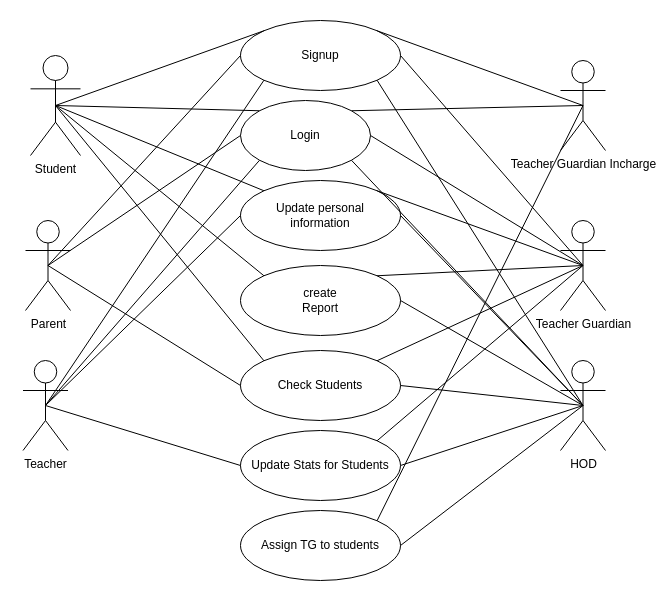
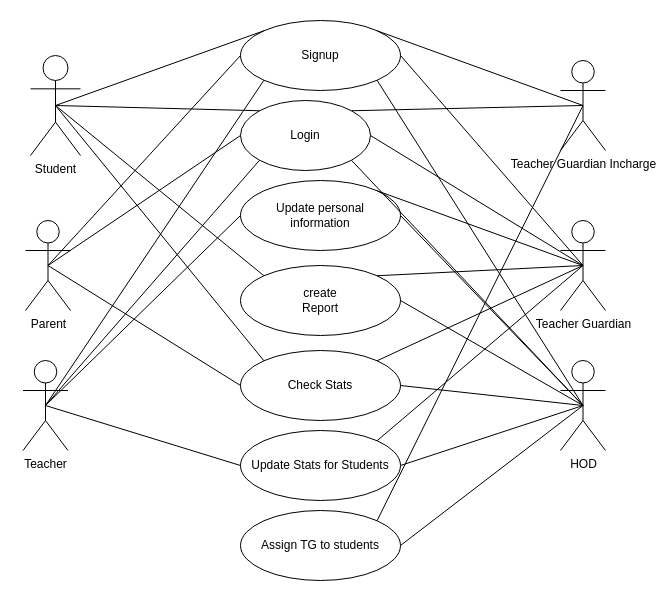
edge "Student" -- "Update personal information": removed
node "Check Students": label "Check Students" -> "Check Stats"
